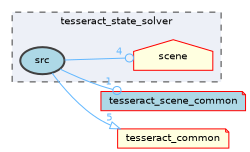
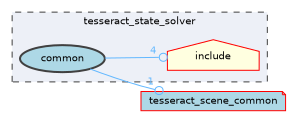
node "scene": label "scene" -> "include"
node "src": label "src" -> "common"
node "tesseract_common": removed
